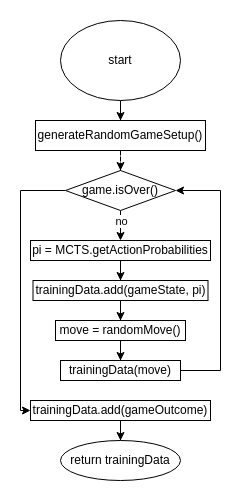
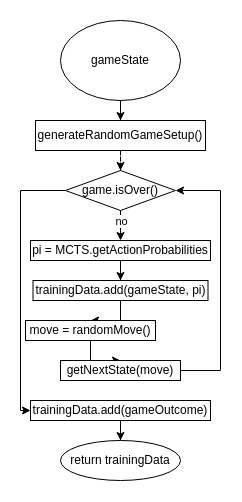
node "start": label "start" -> "gameState"
node "move = randomMove()": moved (121, 331) -> (91, 331)
node "trainingData(move)": label "trainingData(move)" -> "getNextState(move)"
